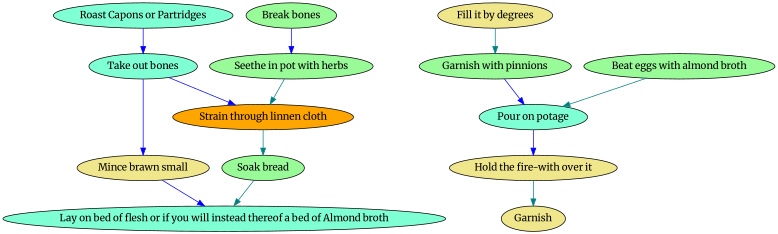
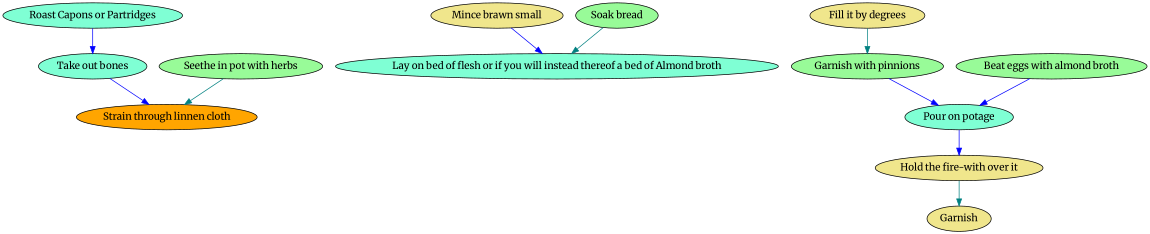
node "Break bones": removed
edge "Beat eggs with almond broth" -> "Pour on potage": color teal -> blue
edge "Take out bones" -> "Mince brawn small": removed
edge "Strain through linnen cloth" -> "Soak bread": removed
